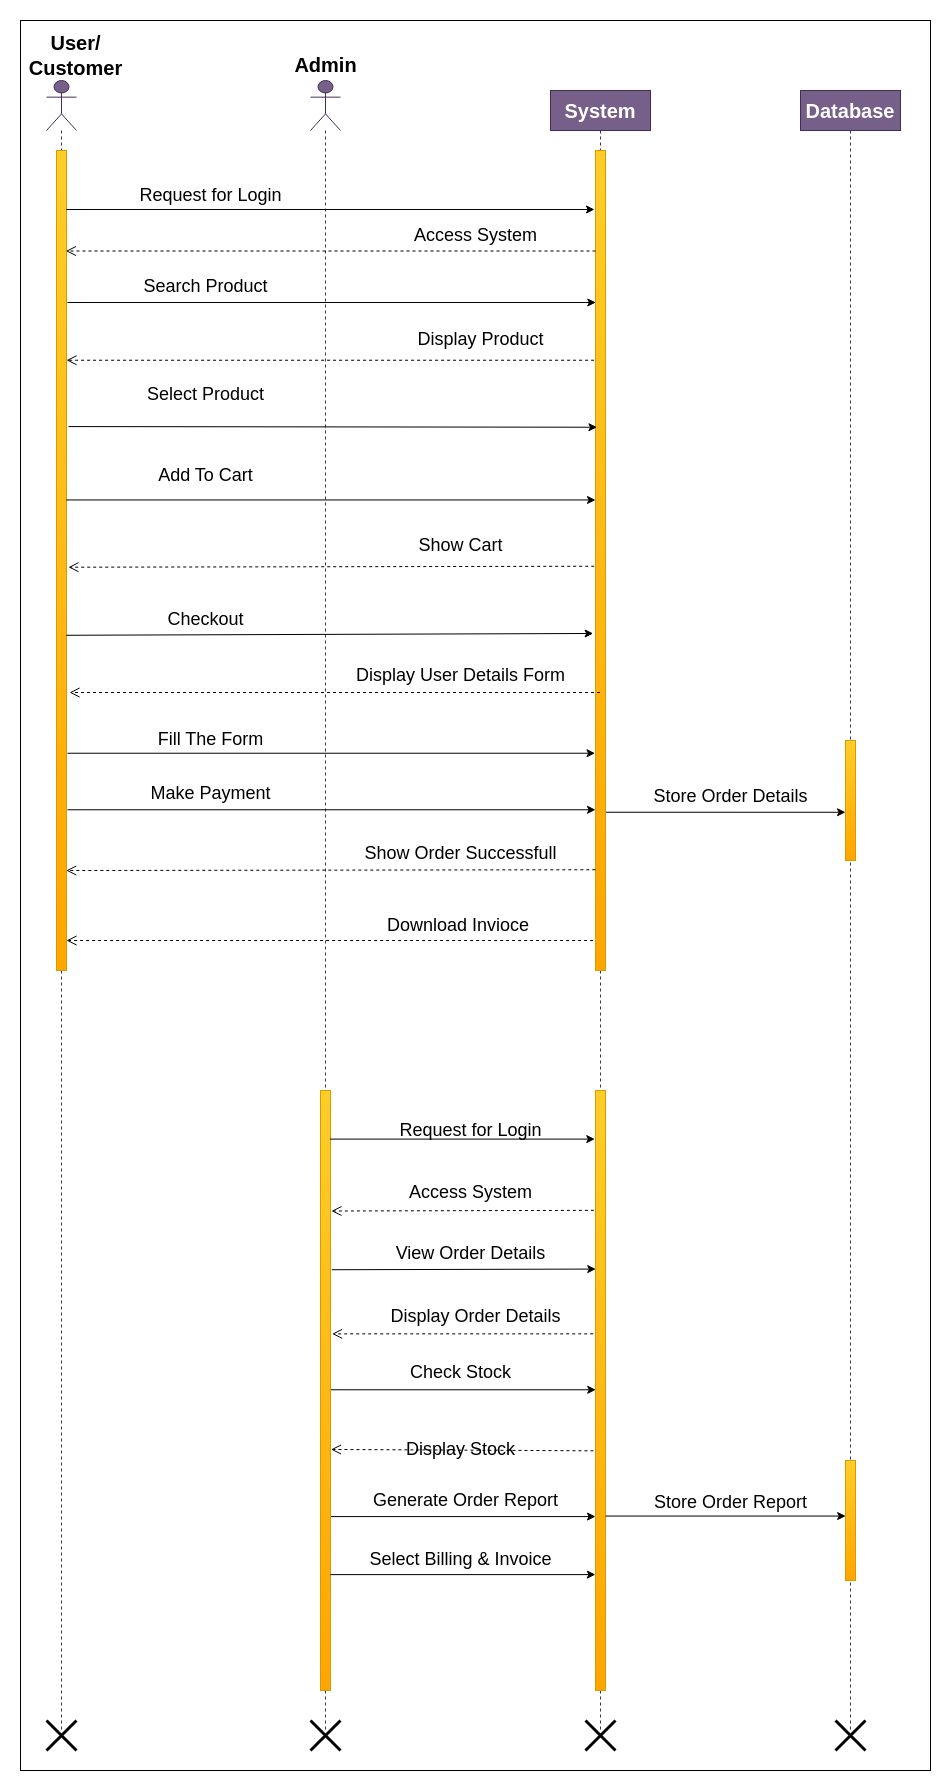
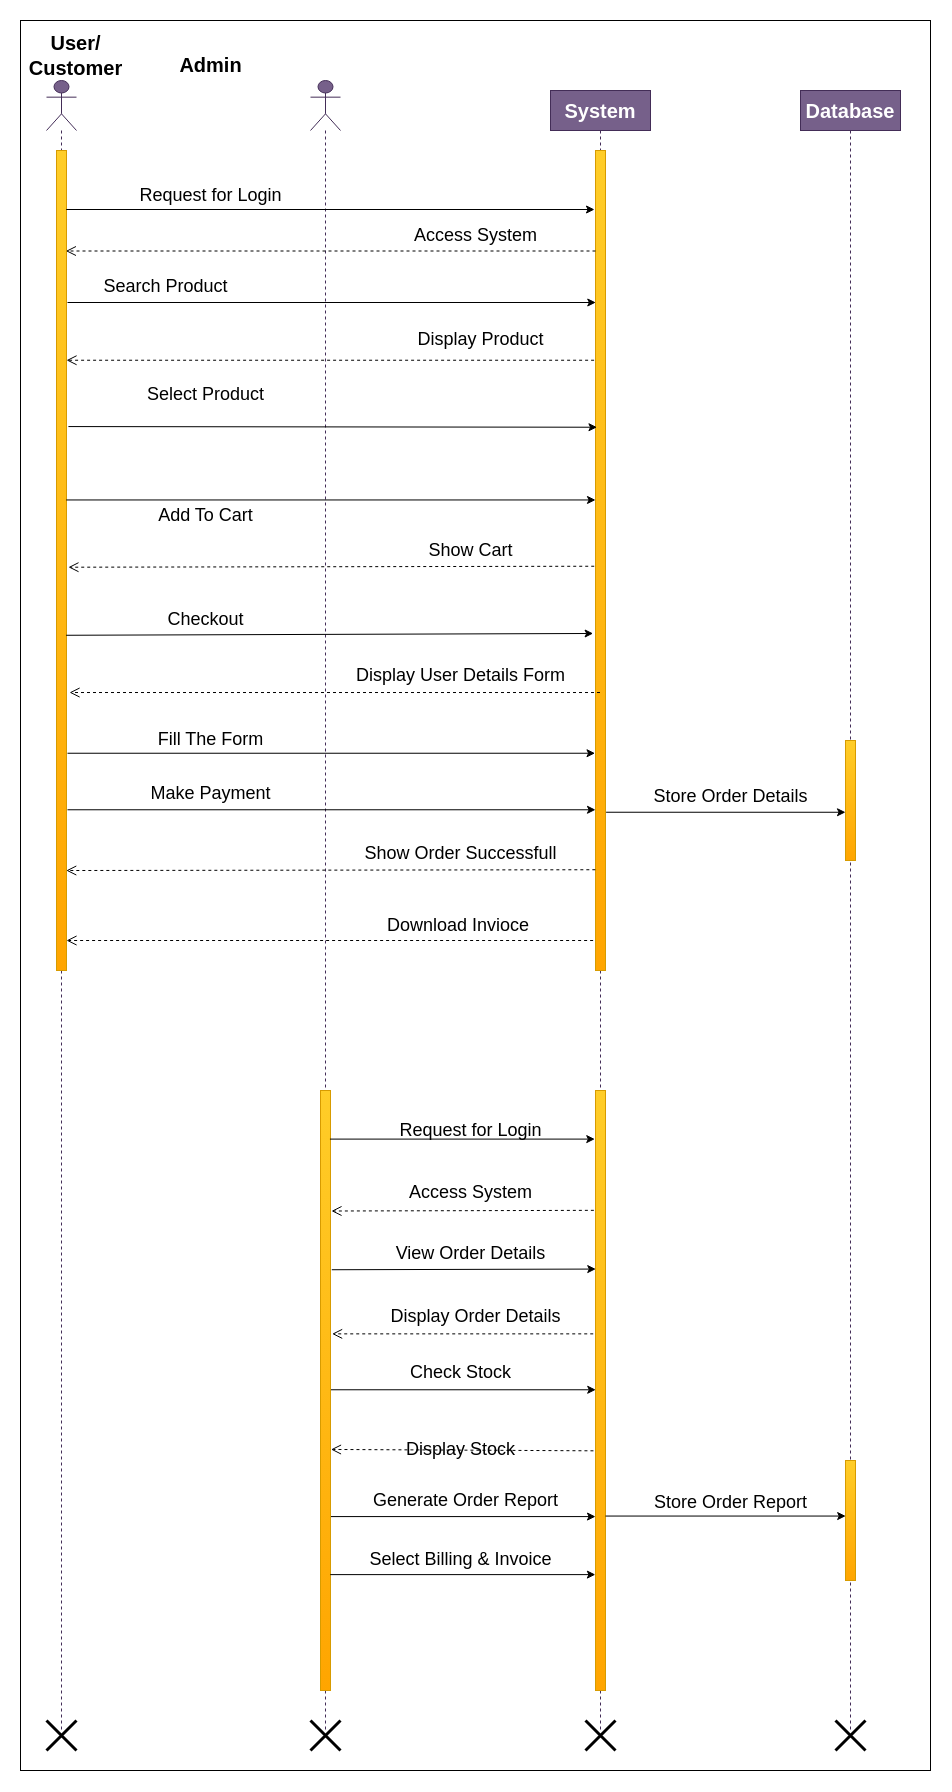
node "Admin": moved (326, 66) -> (211, 66)
node "Search Product": moved (206, 287) -> (166, 287)
node "Add To Cart": moved (206, 476) -> (206, 516)
node "Show Cart": moved (461, 546) -> (471, 551)
